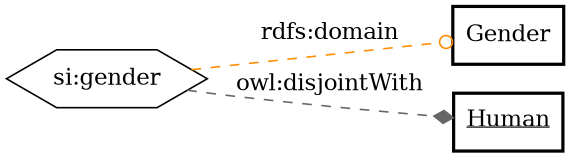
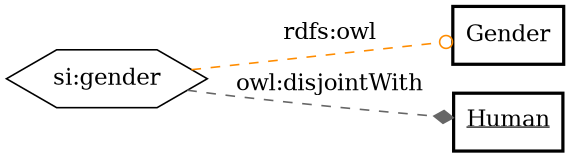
edge "si:gender" -> "Gender": label "rdfs:domain" -> "rdfs:owl"
